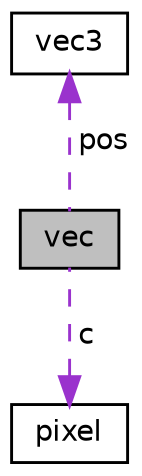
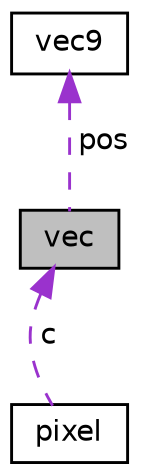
node "vec3": label "vec3" -> "vec9"
edge "vec" -> "pixel": reversed
